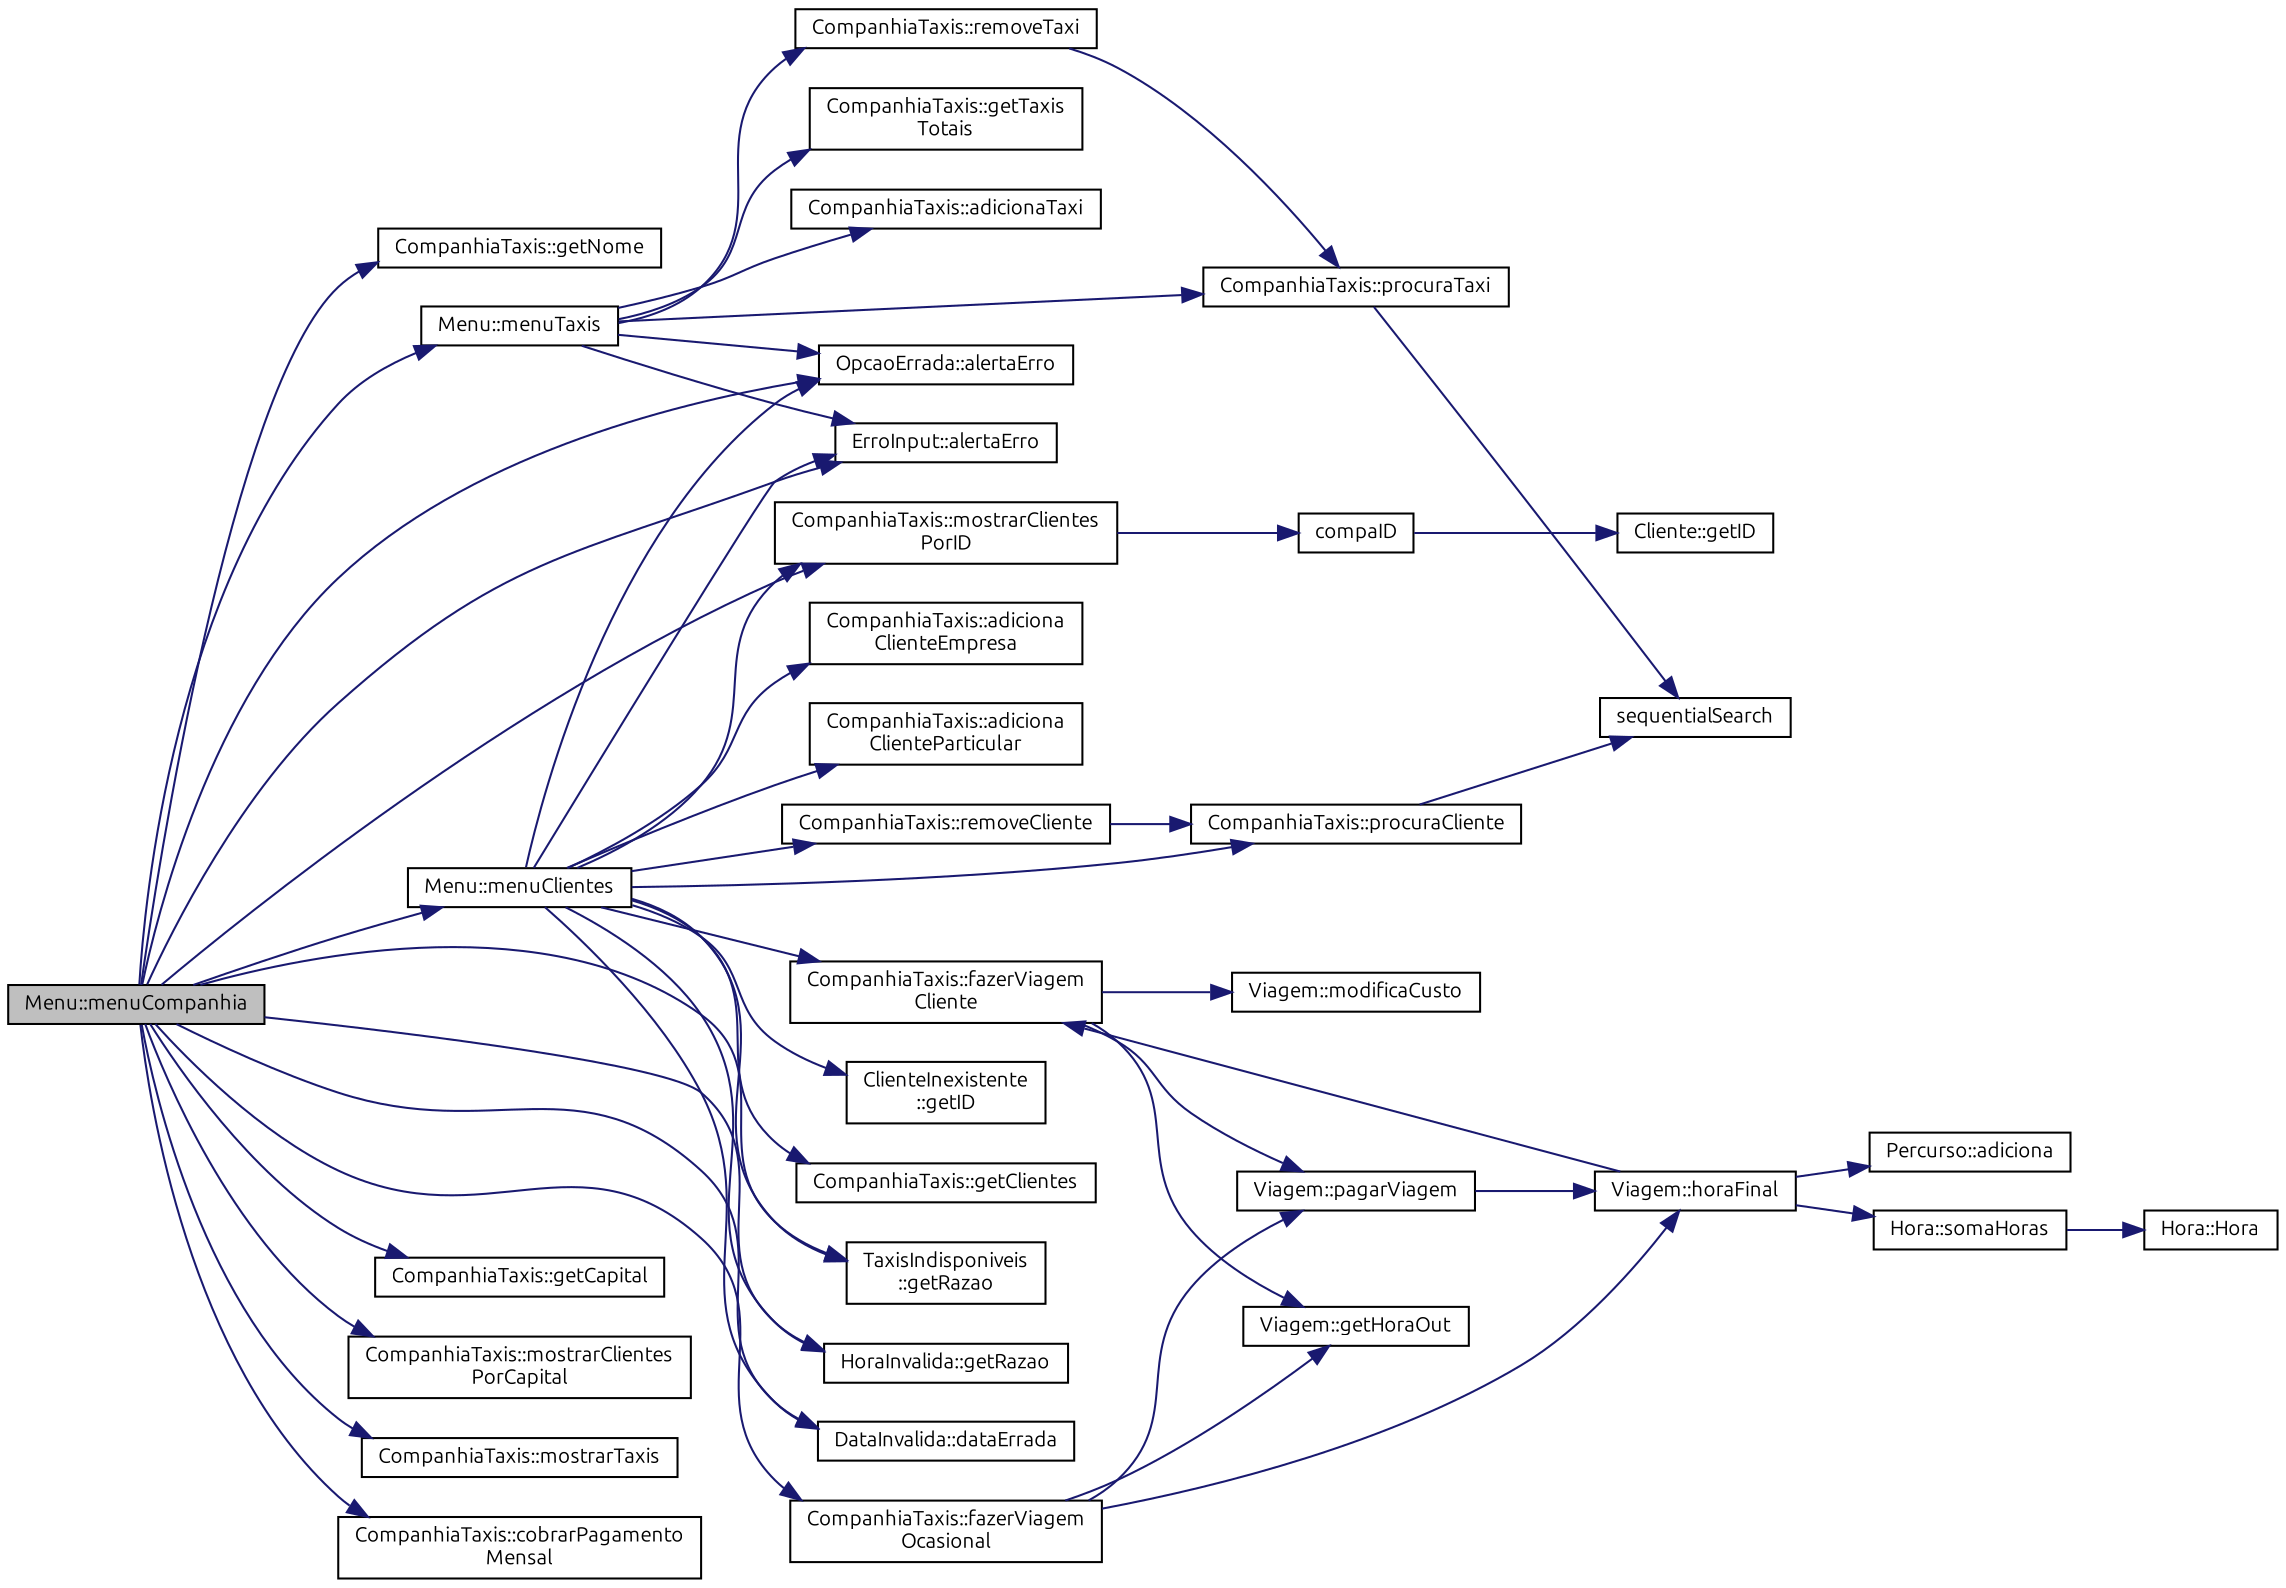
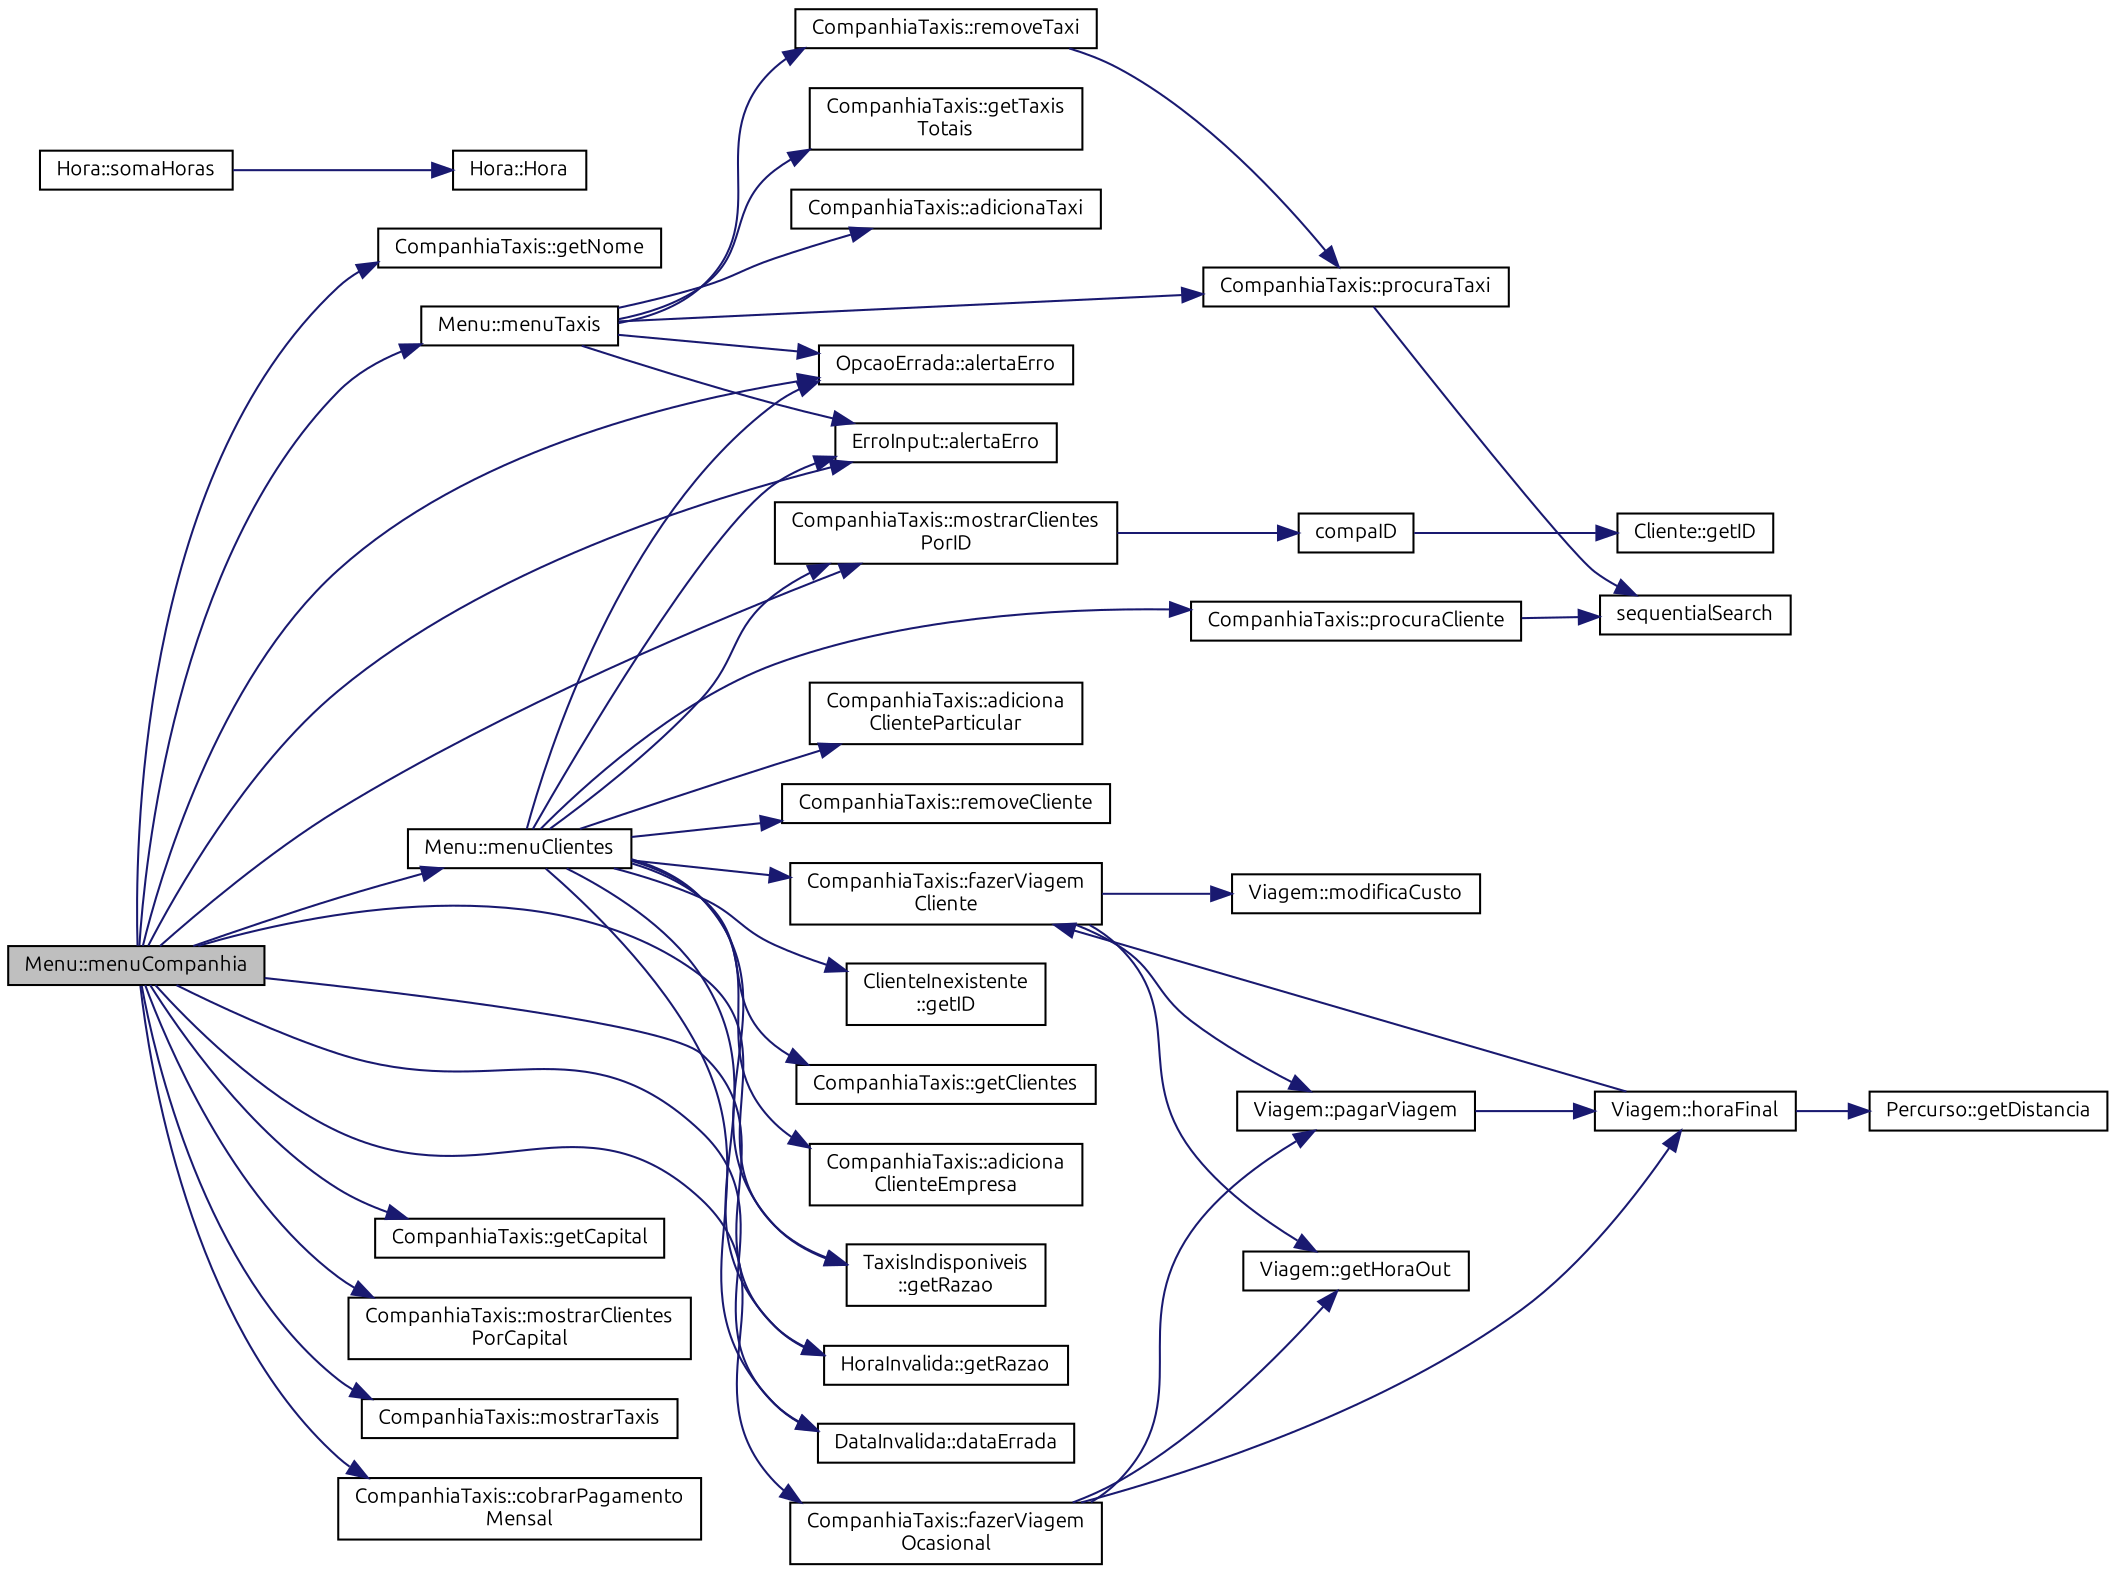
edge "CompanhiaTaxis::removeCliente" -> "CompanhiaTaxis::procuraCliente": removed
node "Percurso::adiciona": label "Percurso::adiciona" -> "Percurso::getDistancia"
edge "Viagem::horaFinal" -> "Hora::somaHoras": removed
